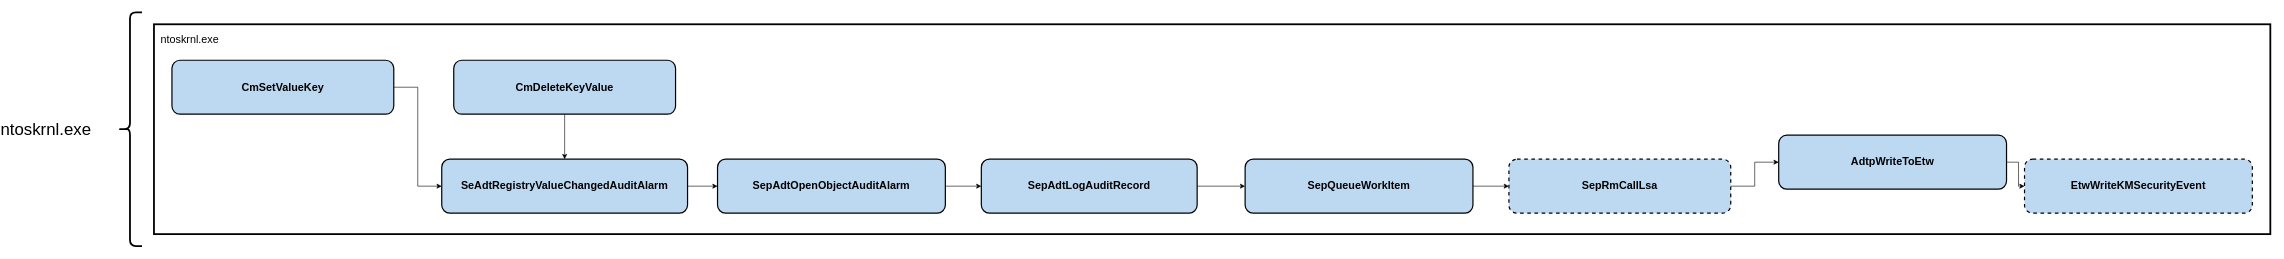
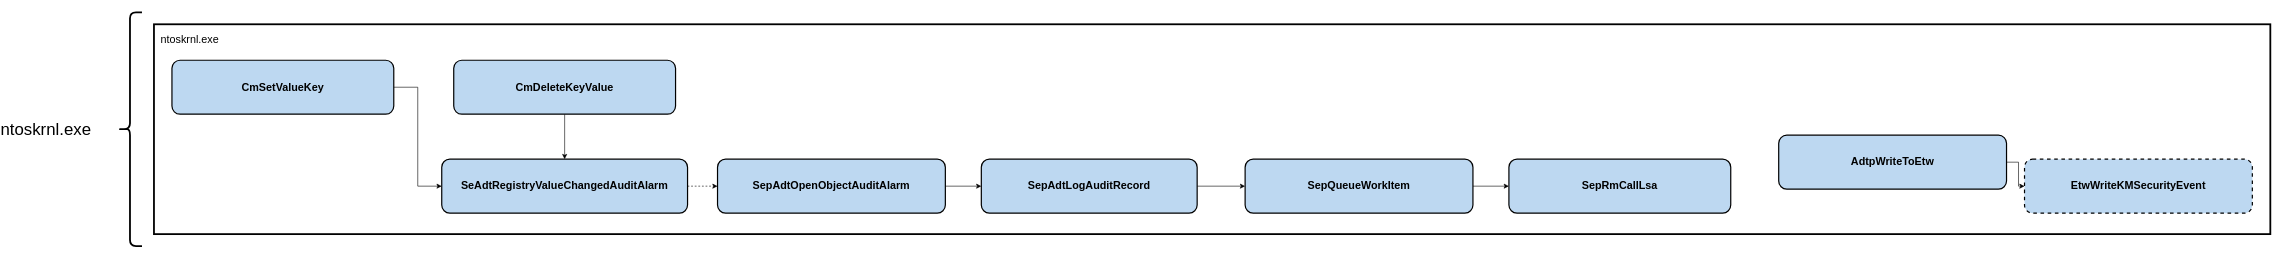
edge "SeAdtRegistryValueChangedAuditAlarm" -> "SepAdtOpenObjectAuditAlarm": style solid -> dashed
node "SepRmCallLsa": style dashed -> solid
edge "SepRmCallLsa" -> "AdtpWriteToEtw": removed
